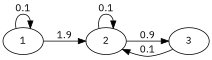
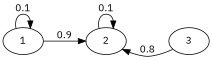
edge "1" -> "2": label "1.9" -> "0.9"
edge "2" -> "3": removed, label "0.9"
edge "3" -> "2": label "0.1" -> "0.8"
